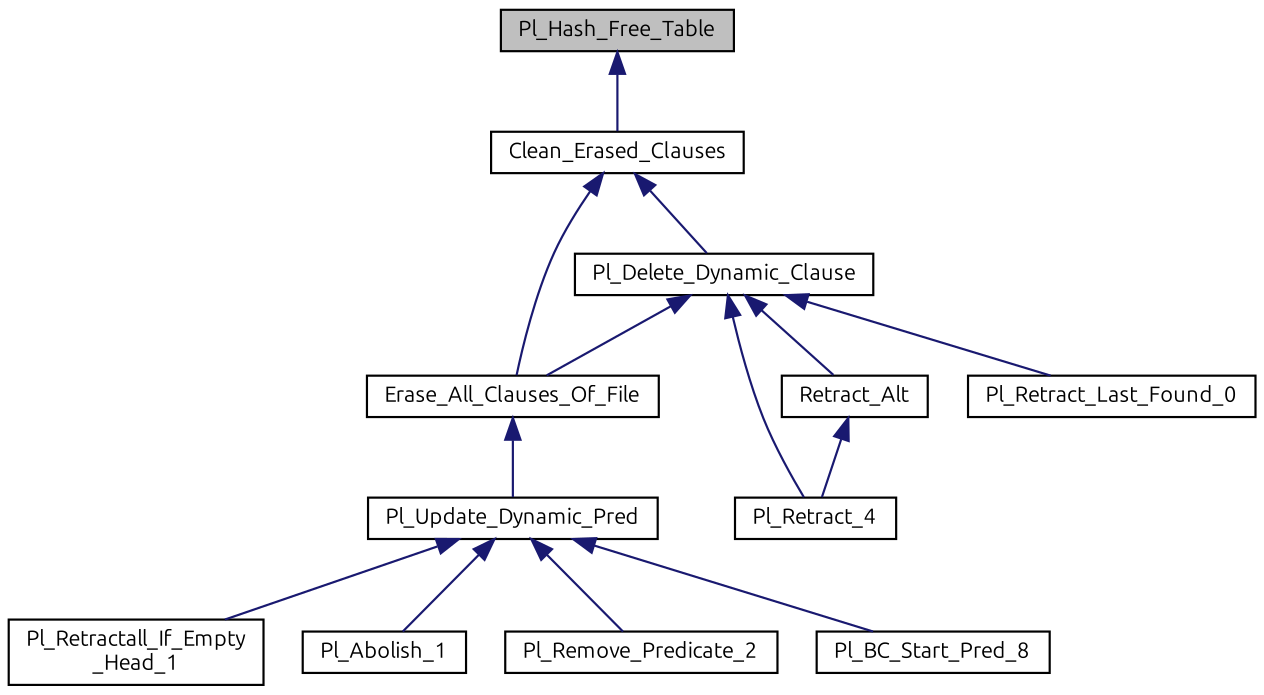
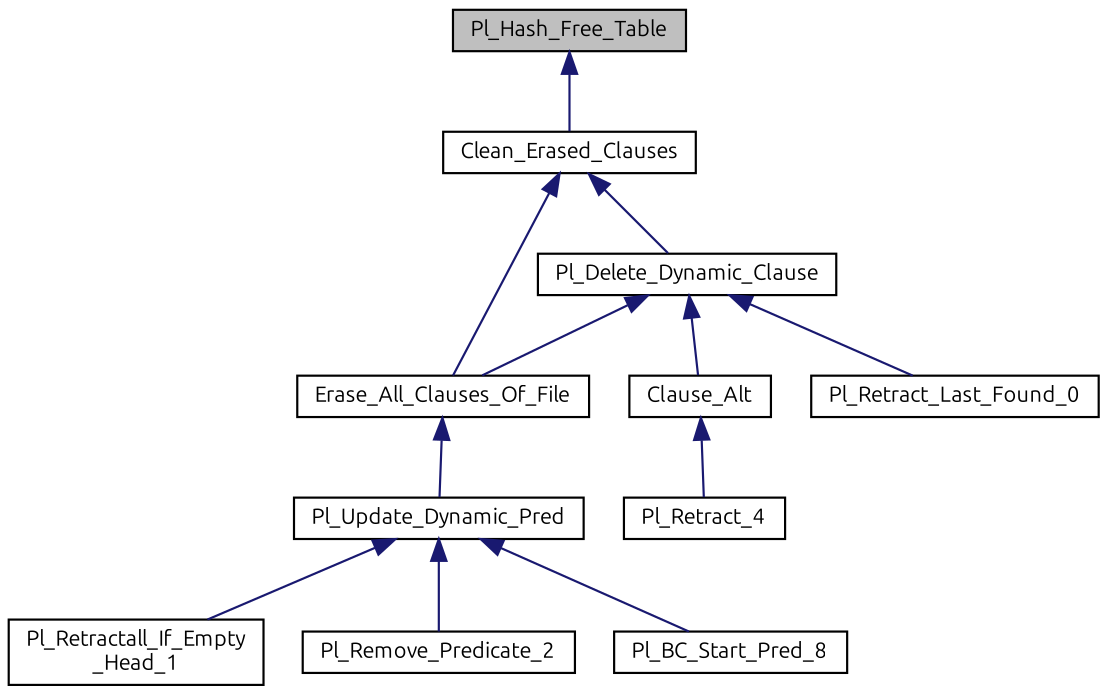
node "Retract_Alt": label "Retract_Alt" -> "Clause_Alt"
edge "Pl_Retract_4" -> "Pl_Delete_Dynamic_Clause": removed
node "Pl_Abolish_1": removed
